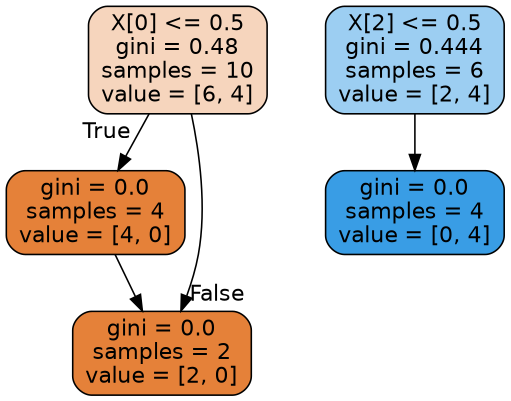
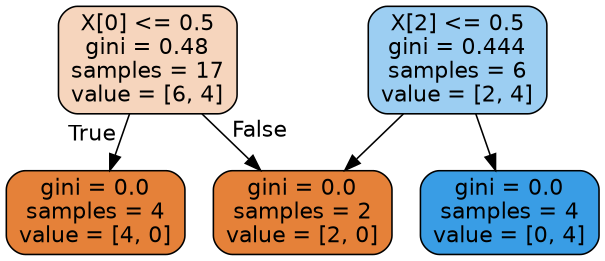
node "X[0] <= 0.5 gini = 0.48 samples = 10 value = [6, 4]": label "X[0] <= 0.5 gini = 0.48 samples = 10 value = [6, 4]" -> "X[0] <= 0.5 gini = 0.48 samples = 17 value = [6, 4]"
edge "gini = 0.0 samples = 4 value = [4, 0]" -> "gini = 0.0 samples = 2 value = [2, 0]": now "X[2] <= 0.5 gini = 0.444 samples = 6 value = [2, 4]" -> "gini = 0.0 samples = 2 value = [2, 0]"
